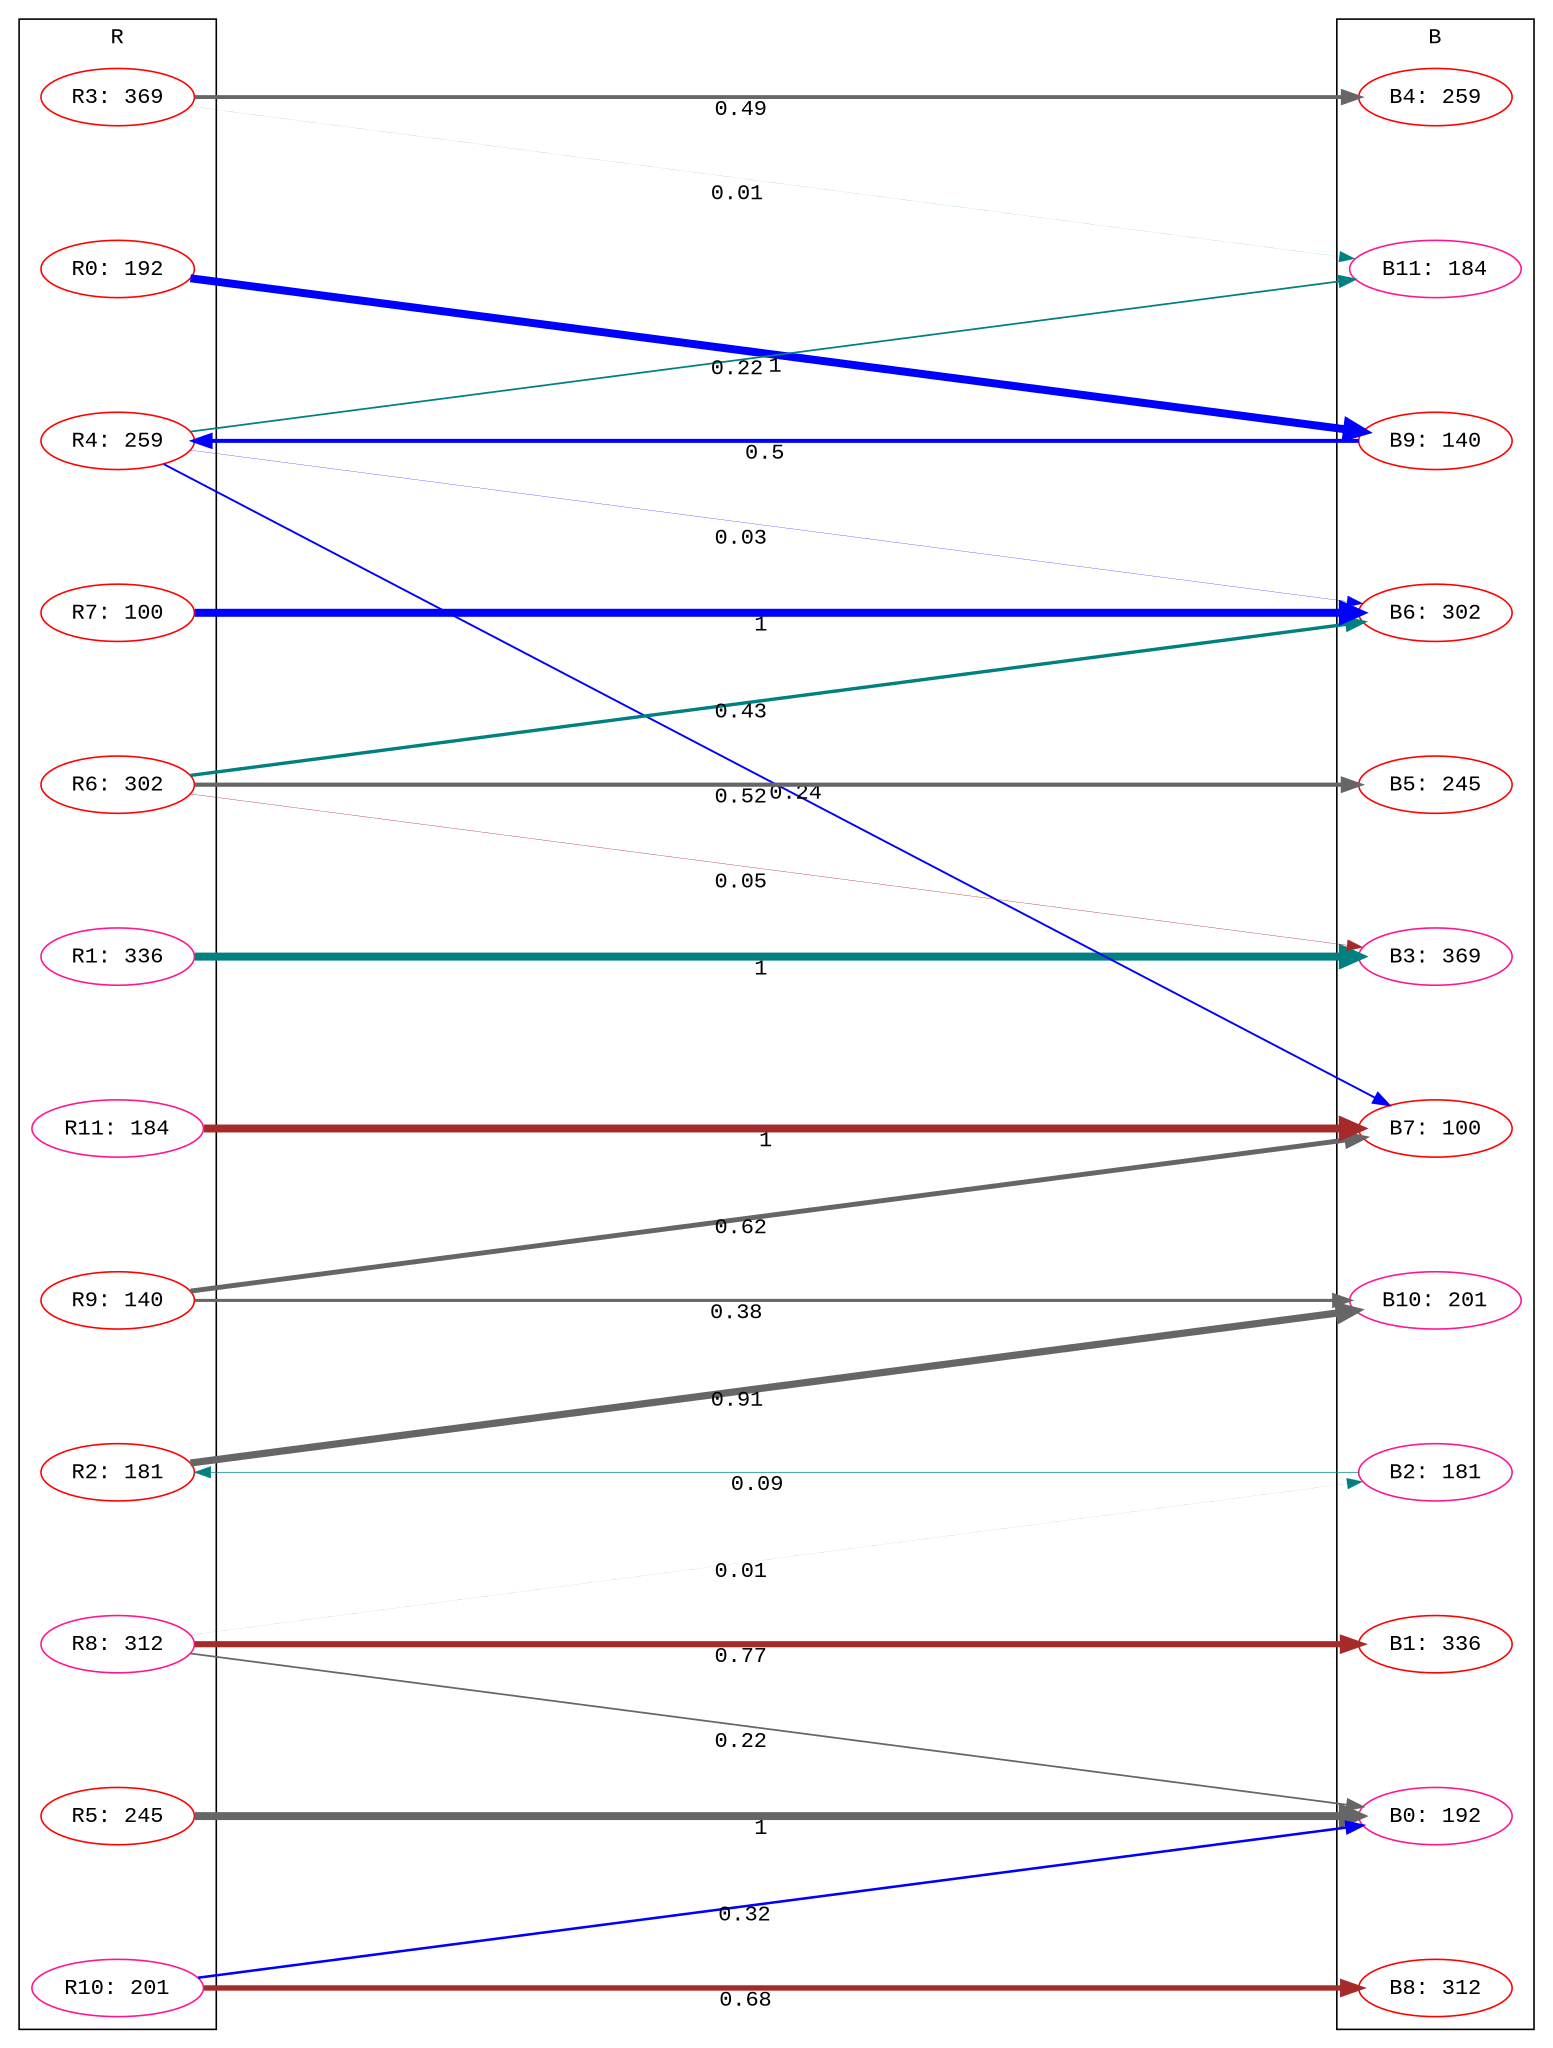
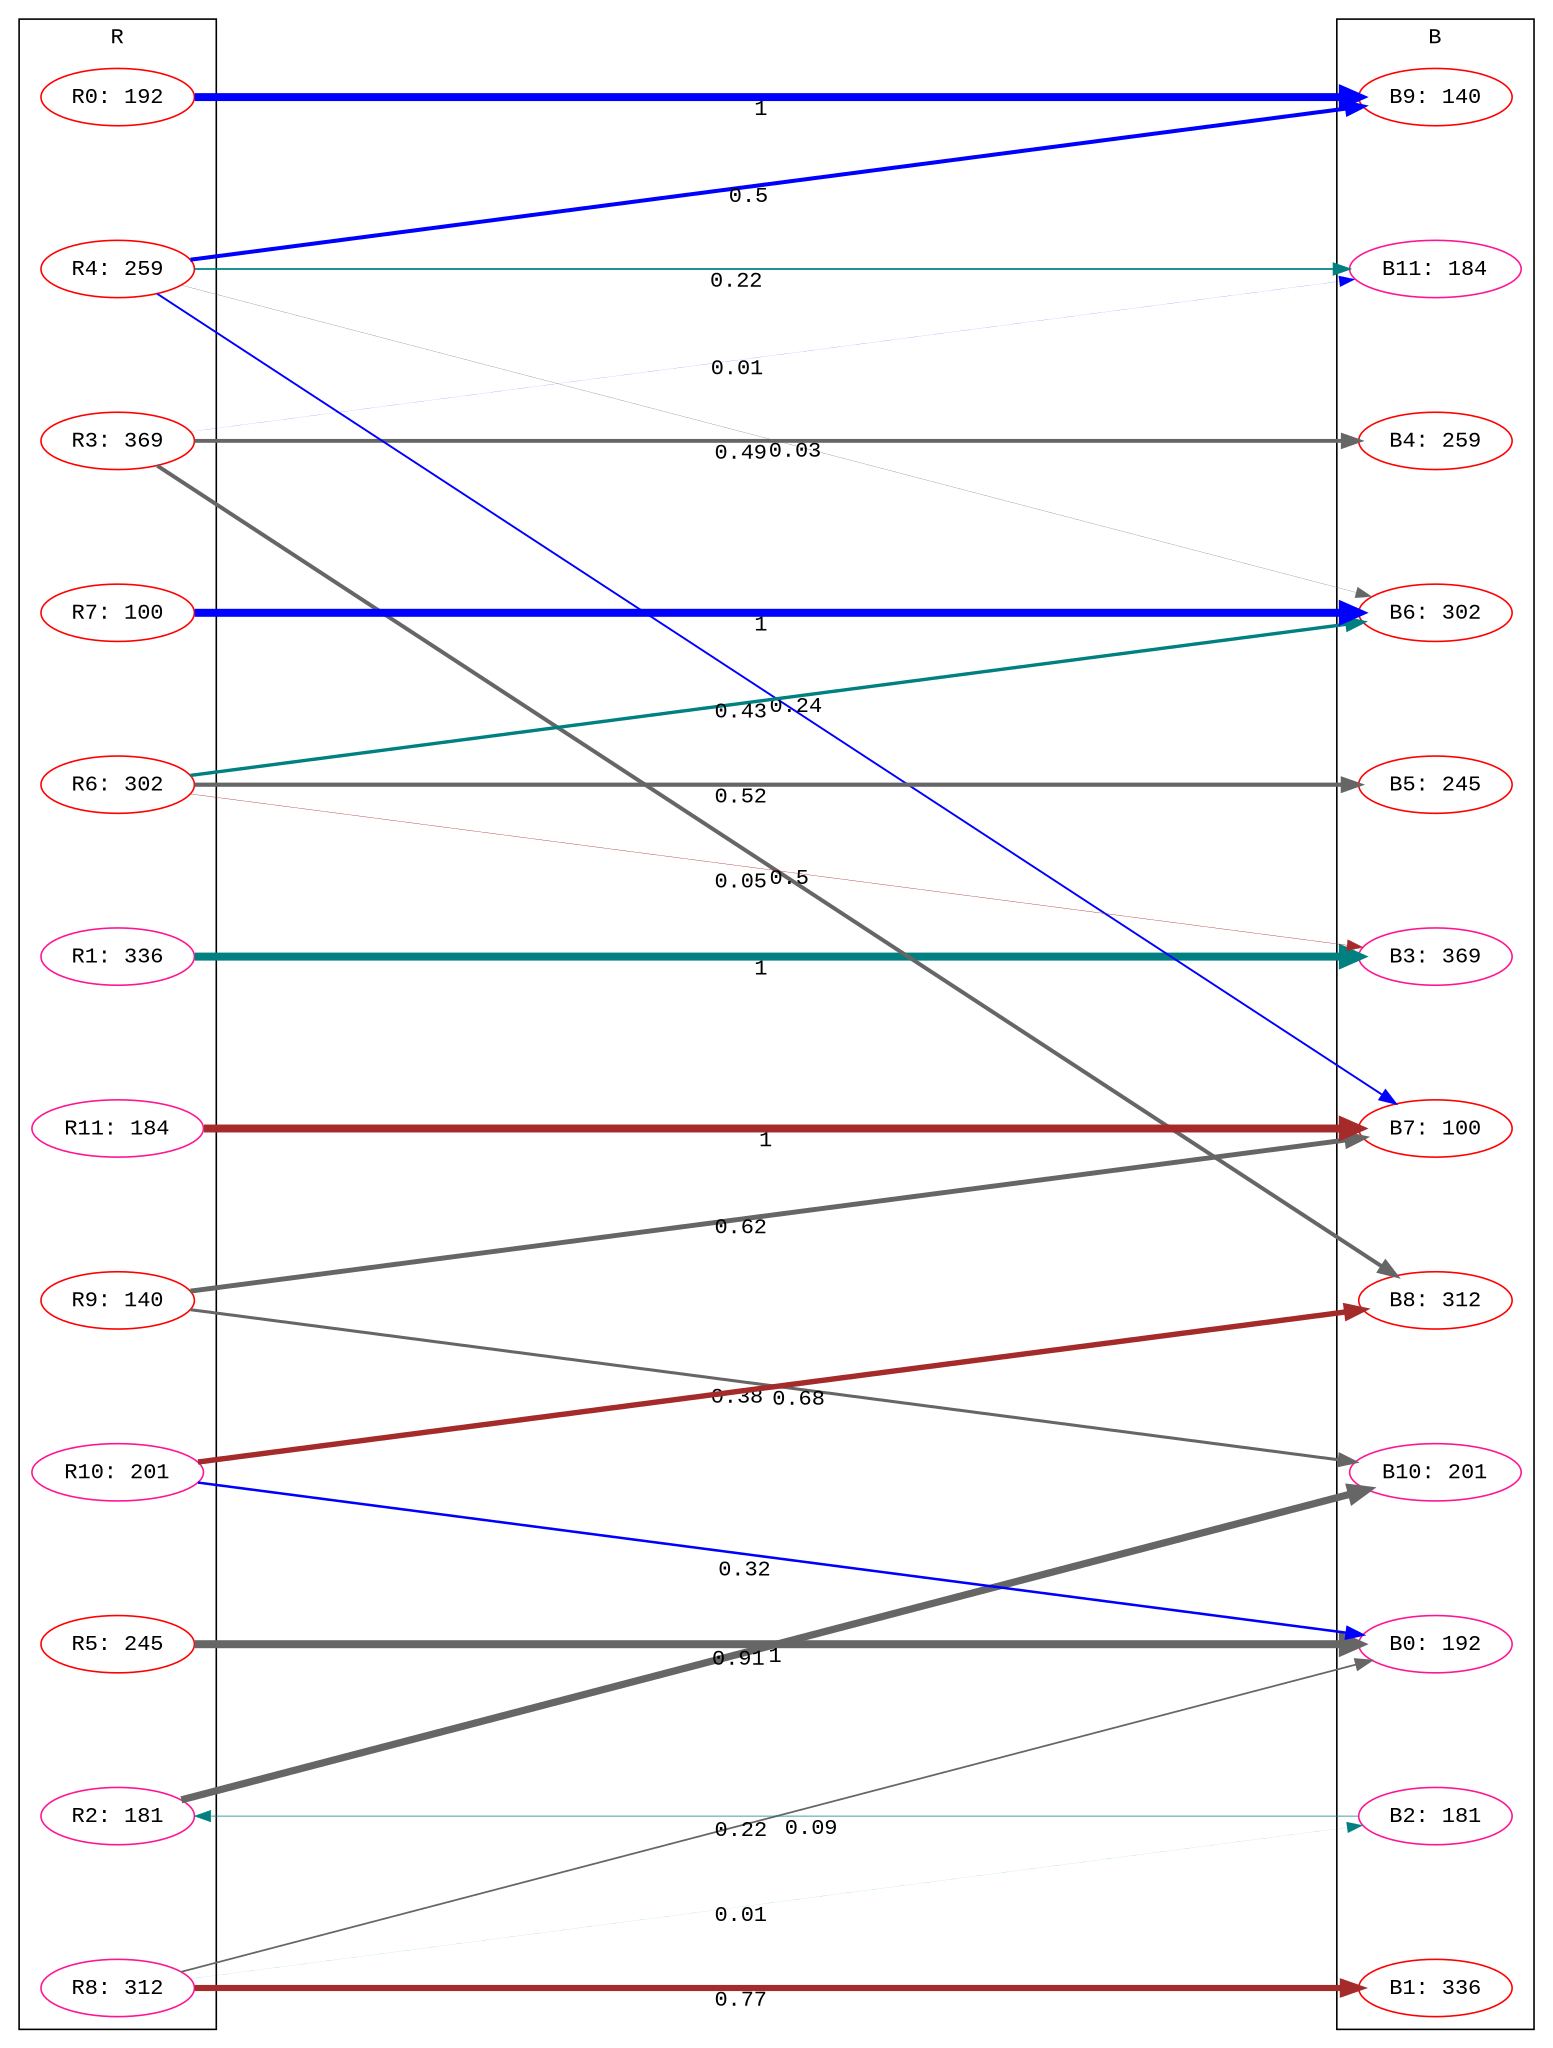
edge "R3: 369" -> "B11: 184": color teal -> blue
edge "B9: 140" -> "R4: 259": reversed
edge "R4: 259" -> "B6: 302": color blue -> gray40
edge "R3: 369" -> "B8: 312": added, label "0.5"
node "R2: 181": color red -> deeppink
